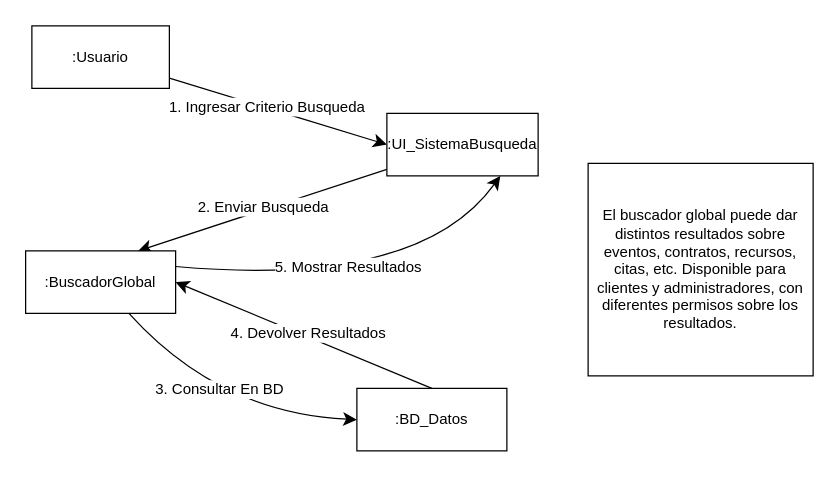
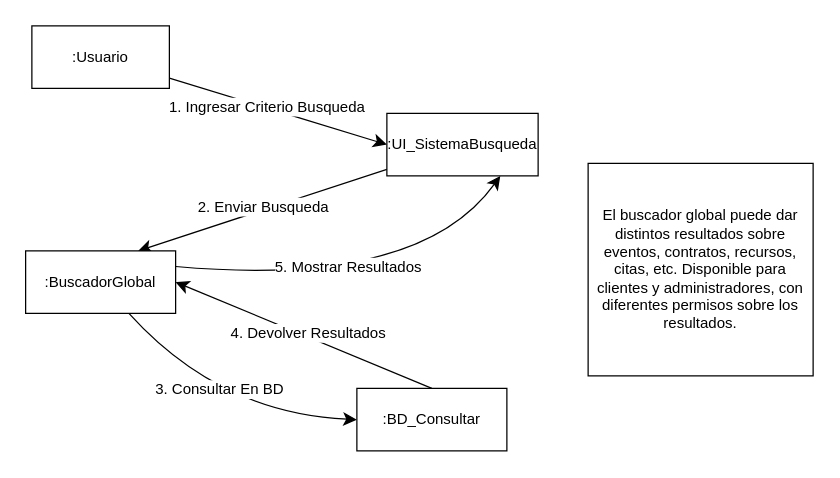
node ":BD_Datos": label ":BD_Datos" -> ":BD_Consultar"
